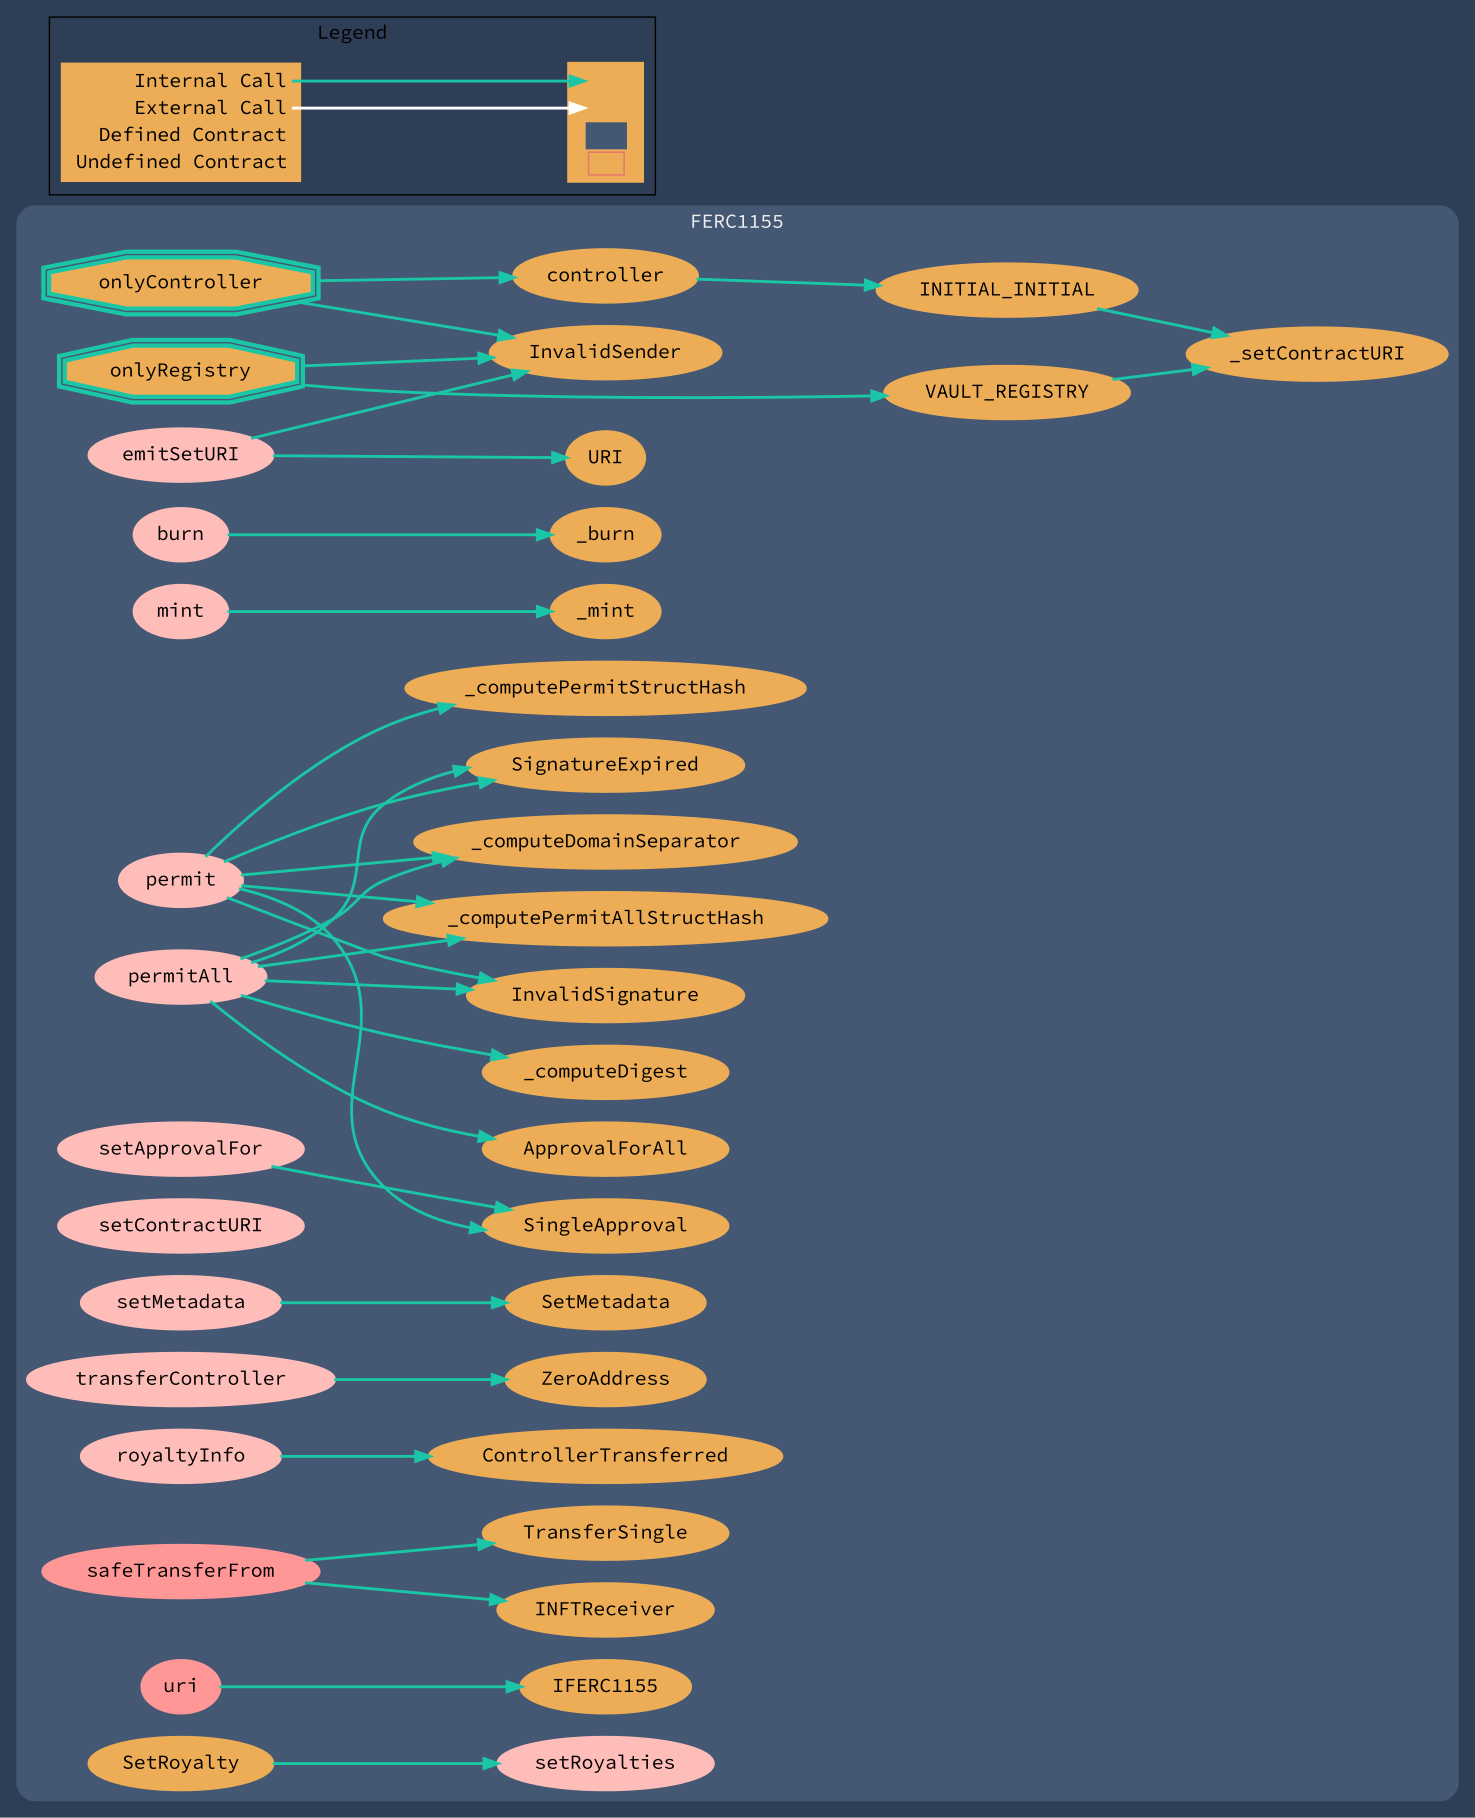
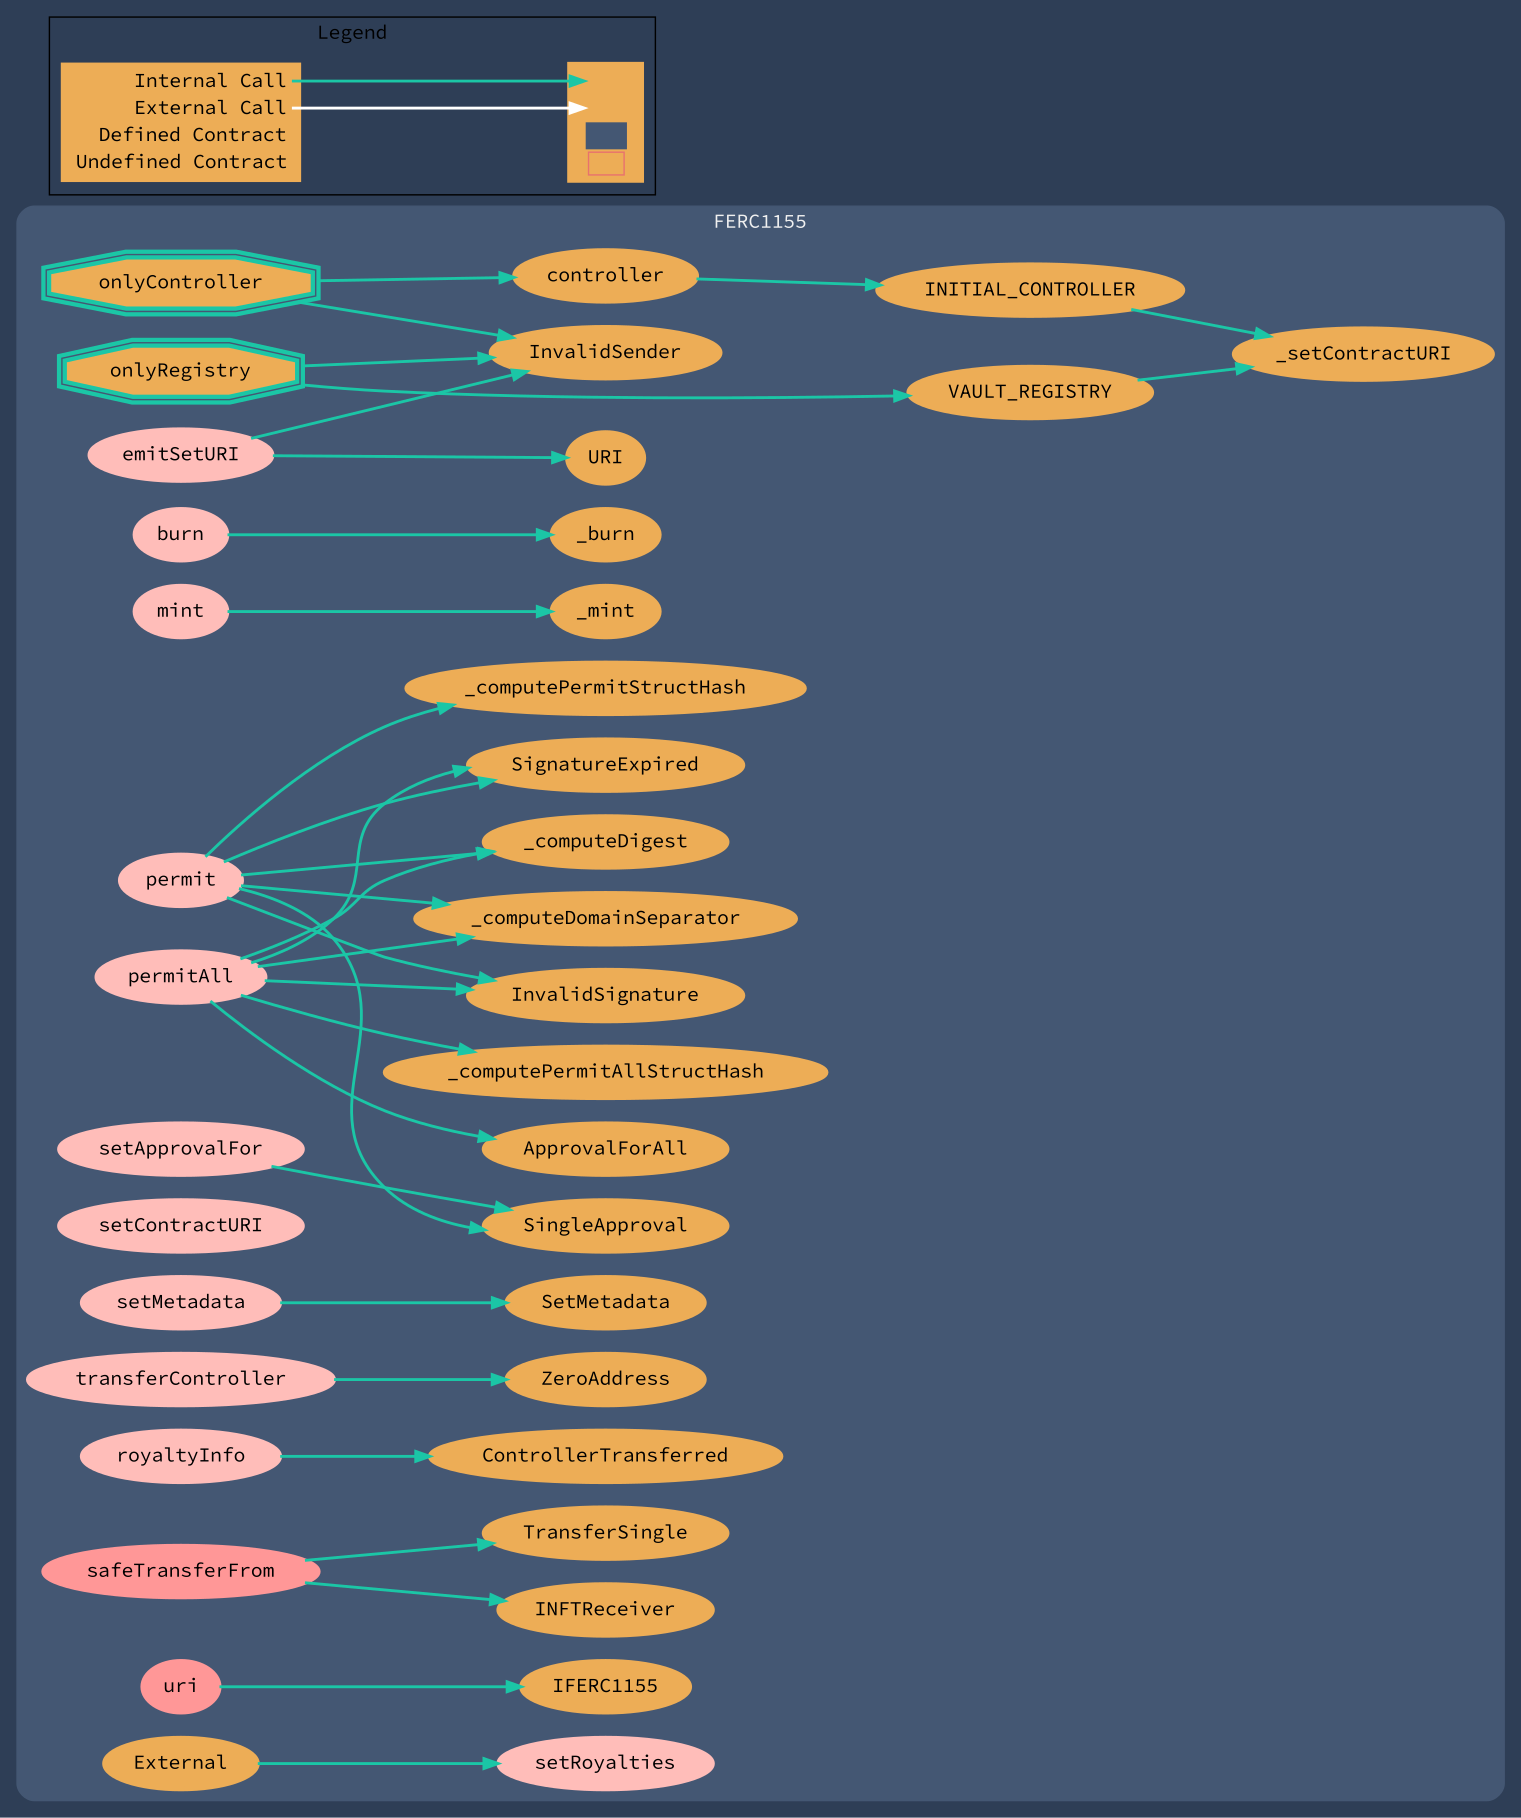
node "INITIAL_INITIAL": label "INITIAL_INITIAL" -> "INITIAL_CONTROLLER"
edge "permit" -> "_computePermitAllStructHash": now "permit" -> "_computeDigest"
node "SetRoyalty": label "SetRoyalty" -> "External"
